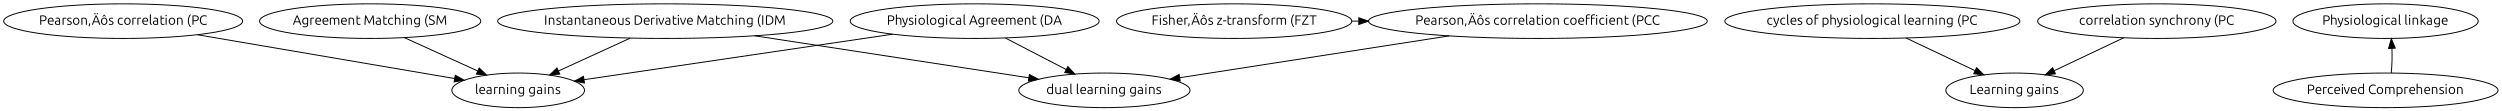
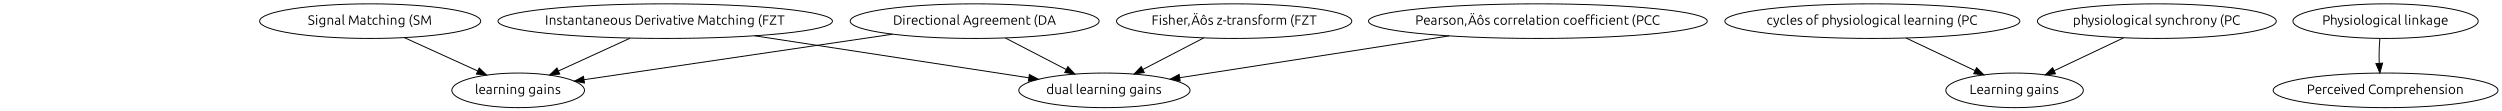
node "Pearson‚Äôs correlation (PC": removed
node "Agreement Matching (SM": label "Agreement Matching (SM" -> "Signal Matching (SM"
node "Instantaneous Derivative Matching (IDM": label "Instantaneous Derivative Matching (IDM" -> "Instantaneous Derivative Matching (FZT"
node "Physiological Agreement (DA": label "Physiological Agreement (DA" -> "Directional Agreement (DA"
edge "Fisher‚Äôs z-transform (FZT" -> "Pearson‚Äôs correlation coefficient (PCC": now "Fisher‚Äôs z-transform (FZT" -> "dual learning gains"
node "correlation synchrony (PC": label "correlation synchrony (PC" -> "physiological synchrony (PC"
edge "Perceived Comprehension" -> "Physiological linkage": reversed
